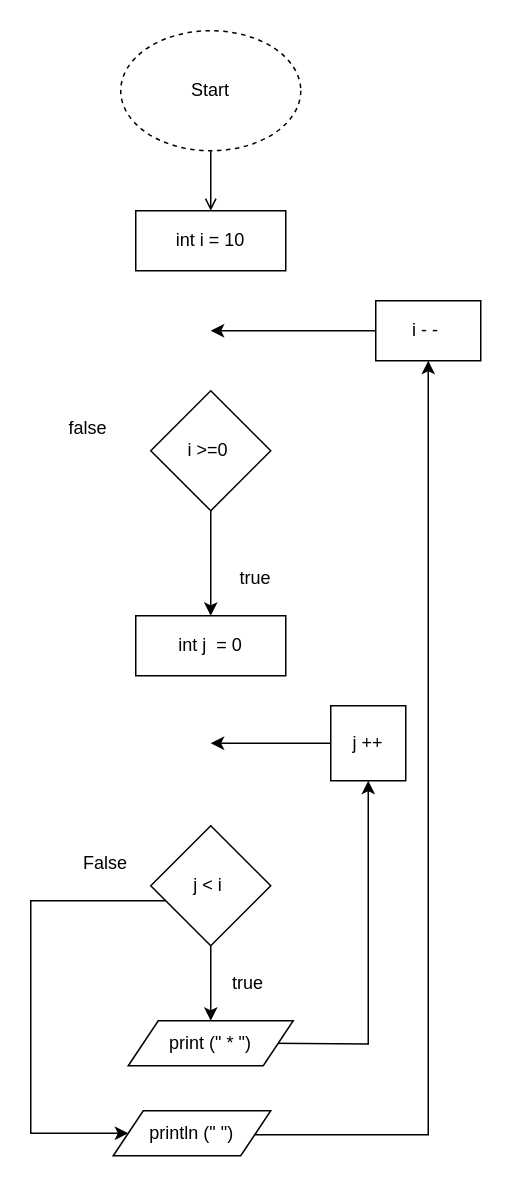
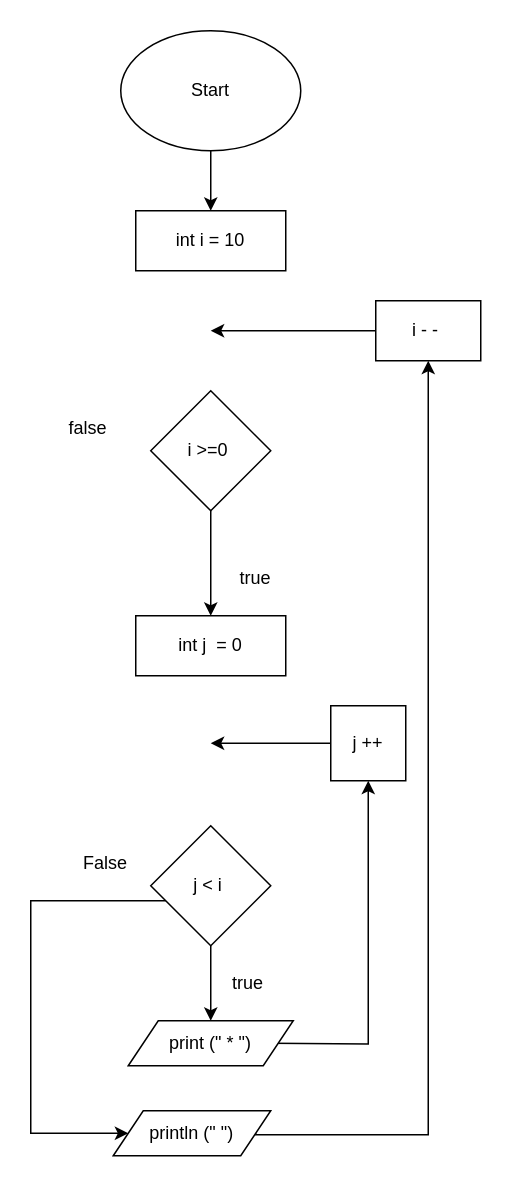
node "Start": style dashed -> solid
edge "Start" -> "int i = 10": arrowhead open -> classic
